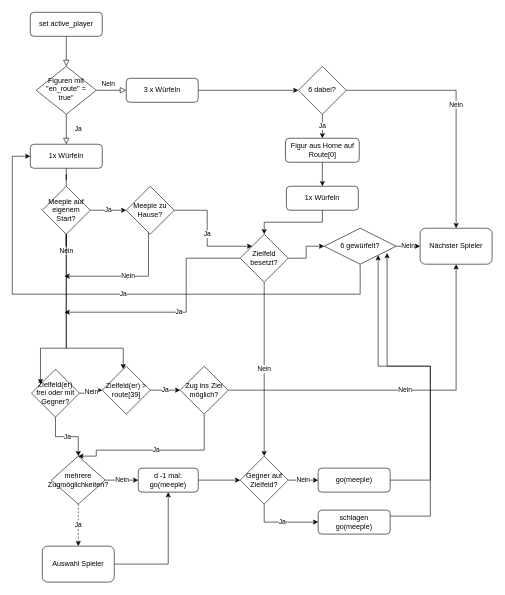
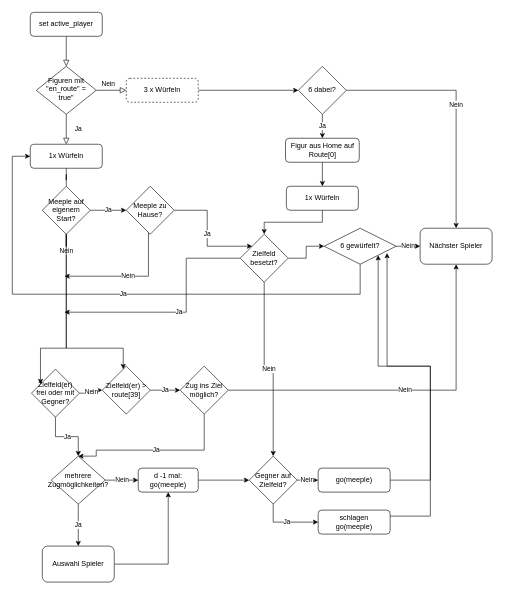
node "3 x Würfeln": style solid -> dashed
node "Gegner auf Zielfeld?": moved (264, 480) -> (273, 480)
edge "mehrere Zugmöglichkeiten?" -> "Auswahl Spieler": style dashed -> solid
